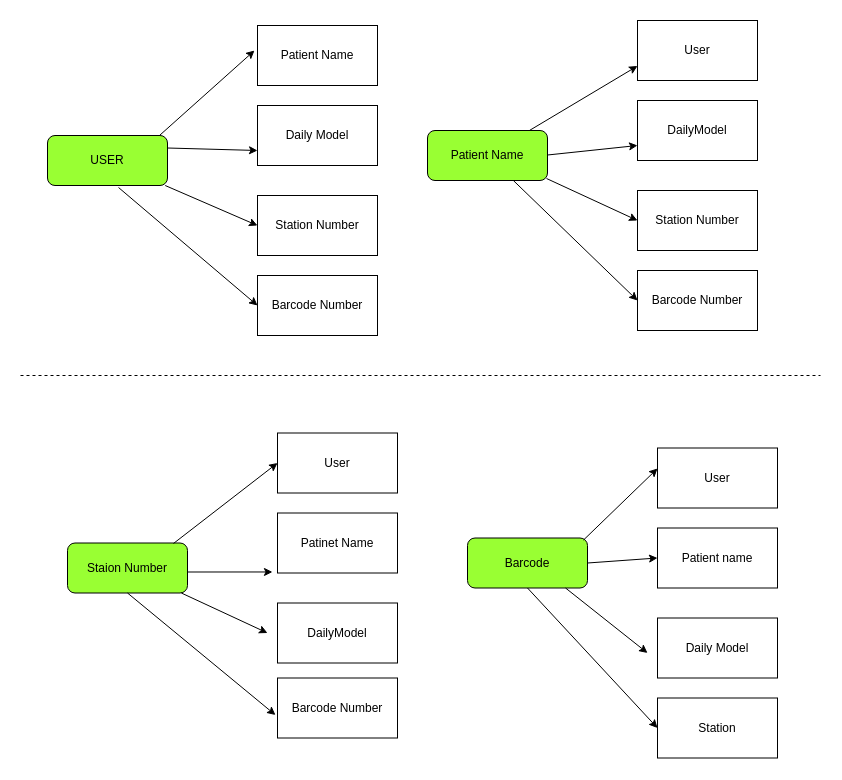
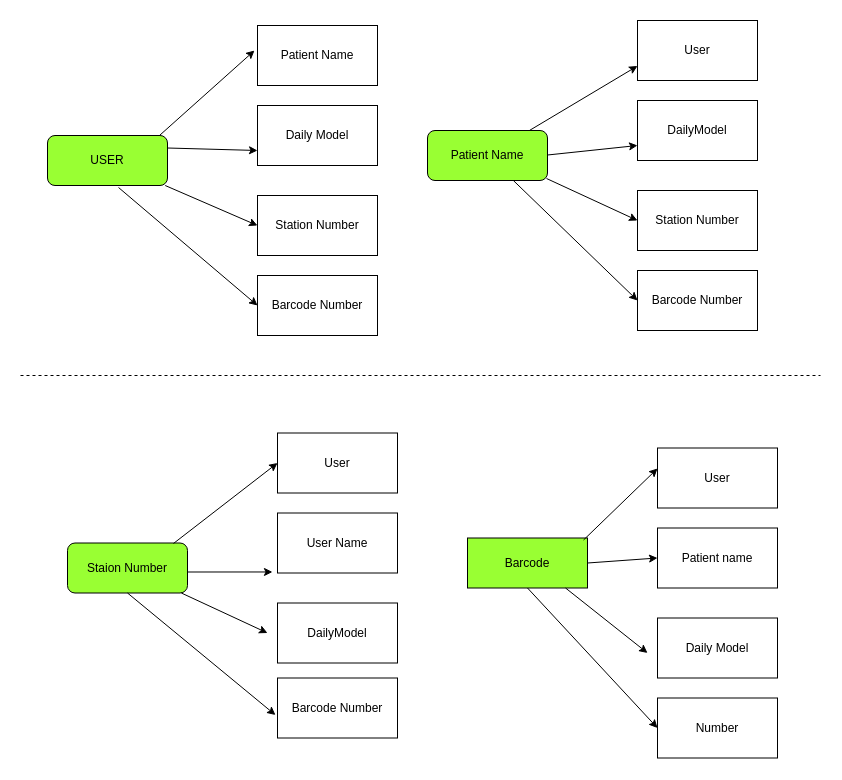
node "Patinet Name": label "Patinet Name" -> "User Name"
node "Barcode": shape rounded rectangle -> rectangle
node "Station": label "Station" -> "Number"
